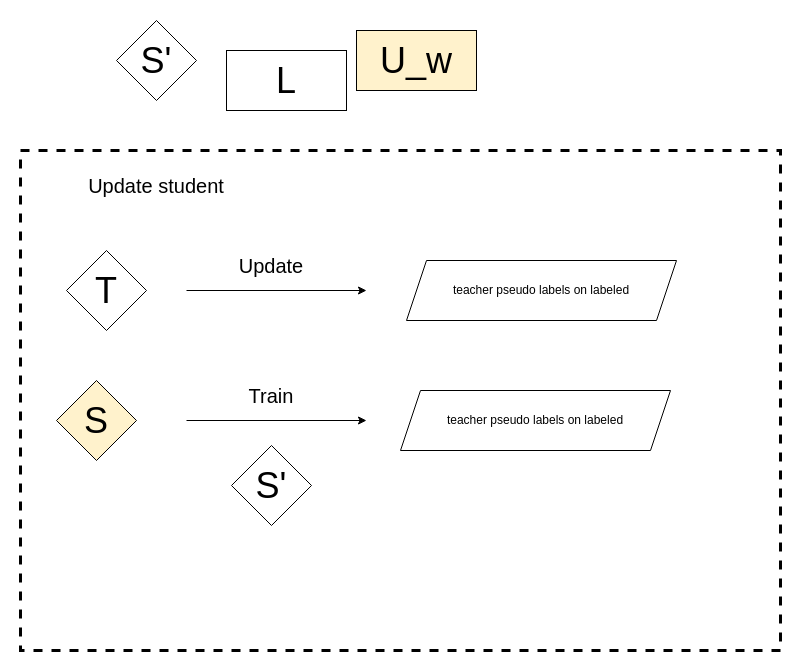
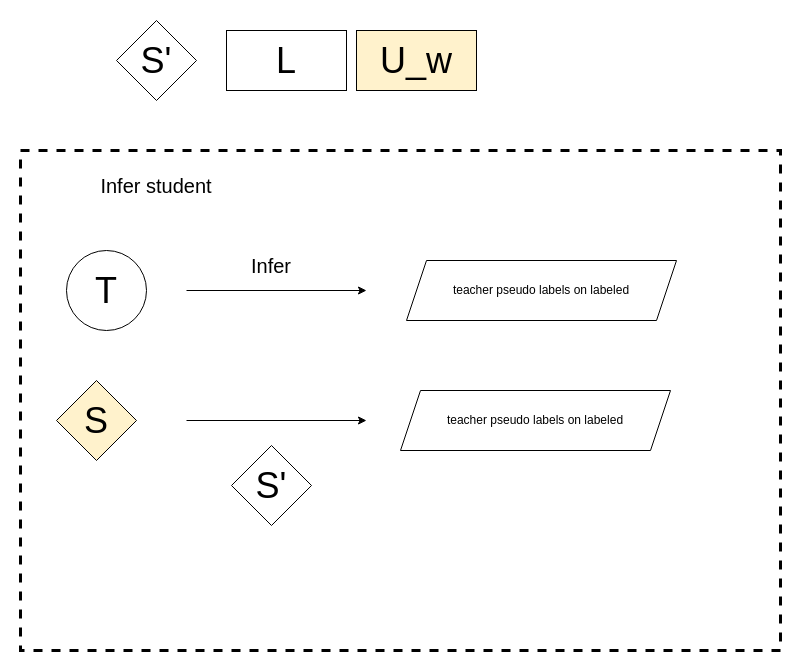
node "L": moved (287, 81) -> (287, 61)
node "Update student": label "Update student" -> "Infer student"
node "Update": label "Update" -> "Infer"
node "T": shape diamond -> ellipse
node "Train": removed
